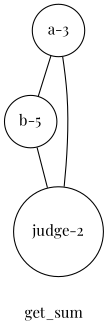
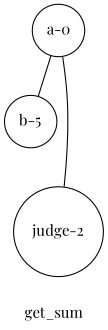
node "a-3": label "a-3" -> "a-0"
edge "b-5" -- "judge-2": removed
